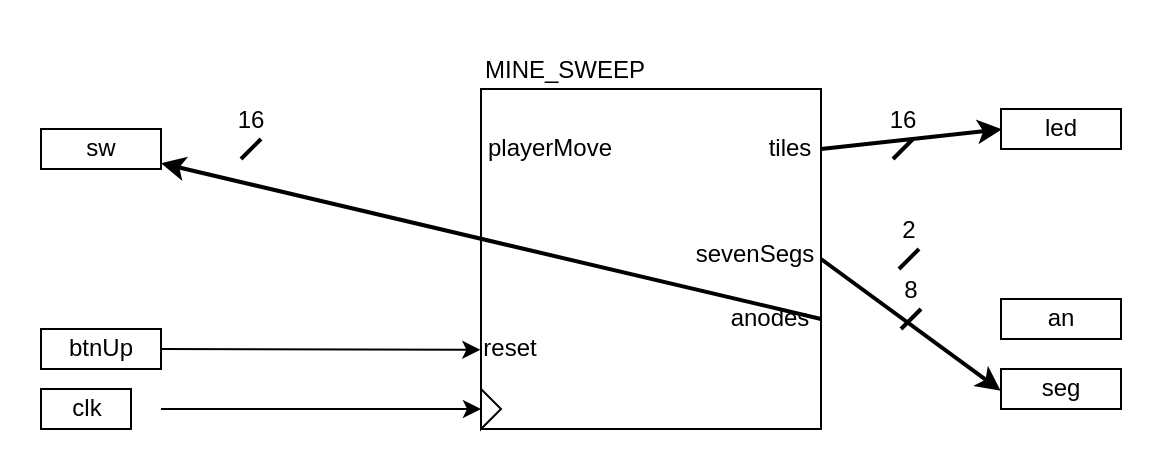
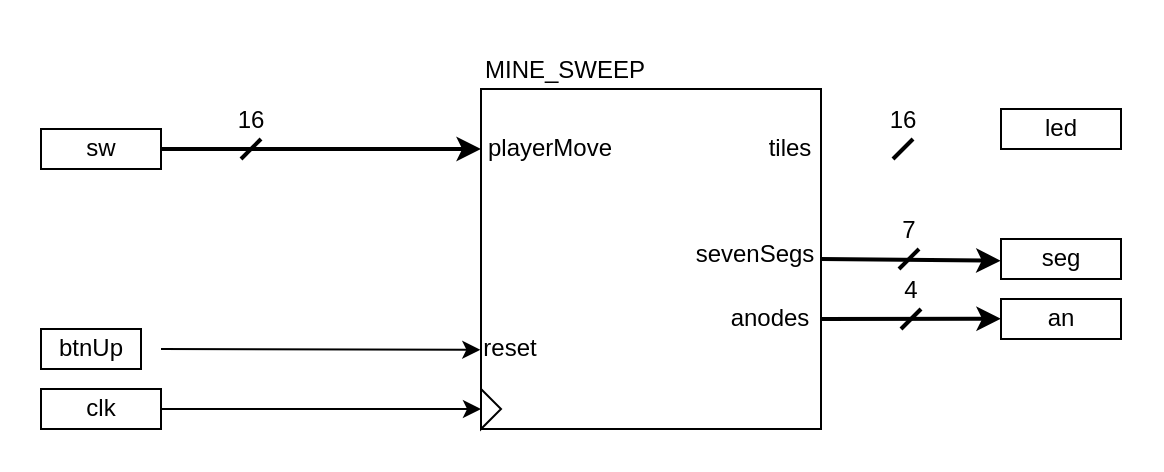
edge "tiles" -> "led": removed
edge "sw" -> "playerMove": added
node "2": label "2" -> "7"
edge "anodes" -> "sw": now "anodes" -> "an"
node "8": label "8" -> "4"
node "btnUp": size 120x40 -> 100x40
node "seg": moved (1061, 389) -> (1061, 259)
node "clk": size 90x40 -> 120x40
